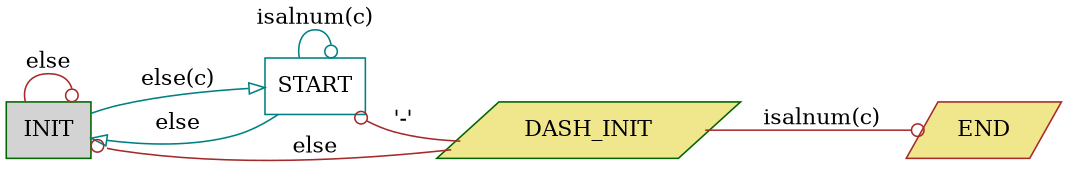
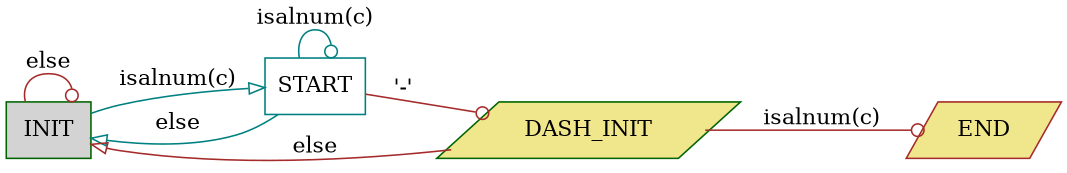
edge "INIT" -> "START": label "else(c)" -> "isalnum(c)"
edge "DASH_INIT" -> "START": reversed
edge "DASH_INIT" -> "INIT": arrowhead odot -> onormal
